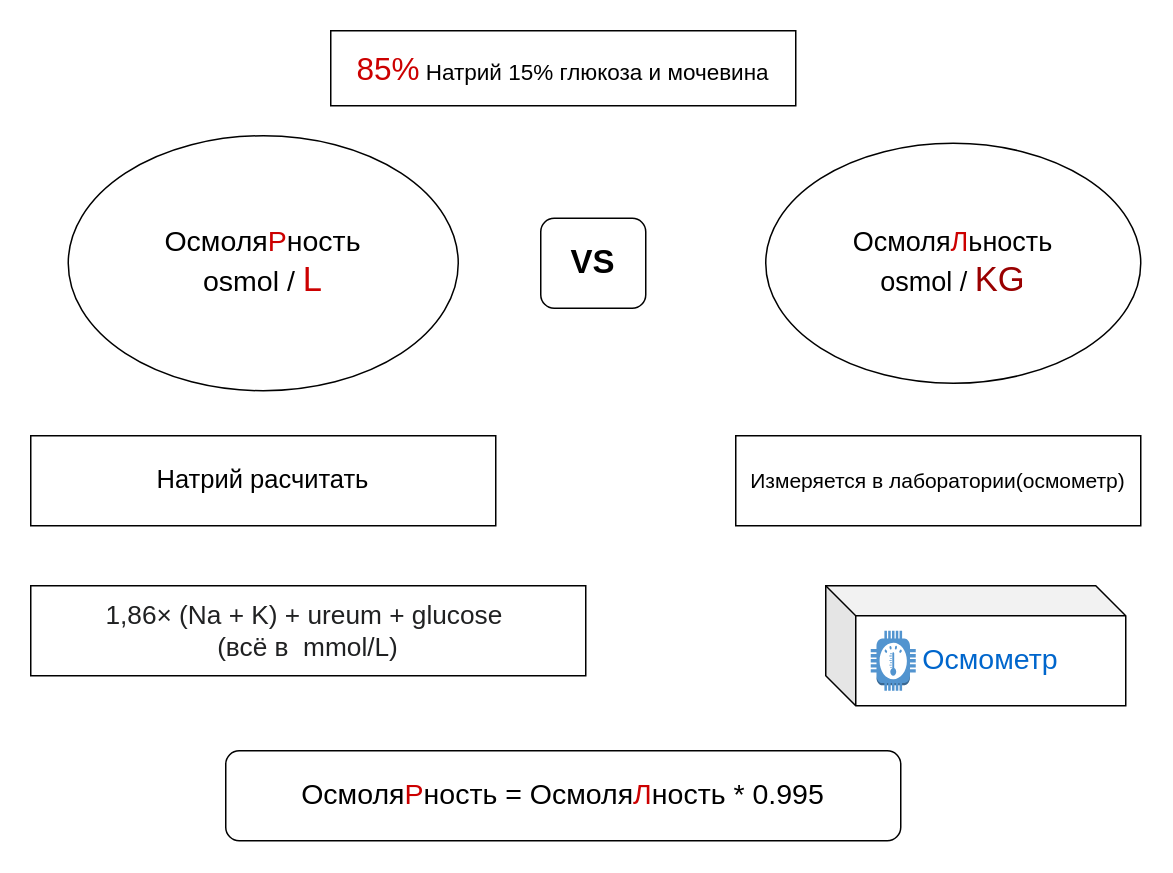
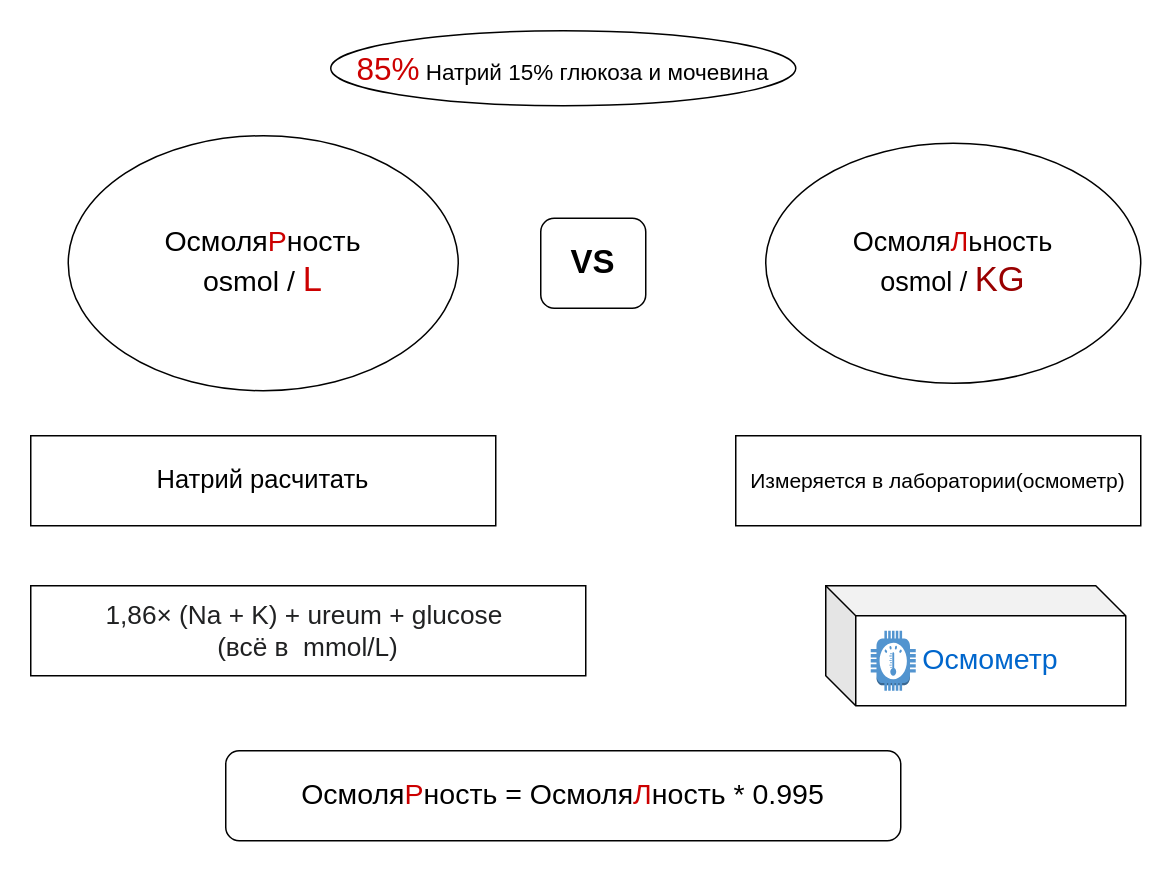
node "85% Натрий 15% глюкоза и мочевина": shape rectangle -> ellipse
